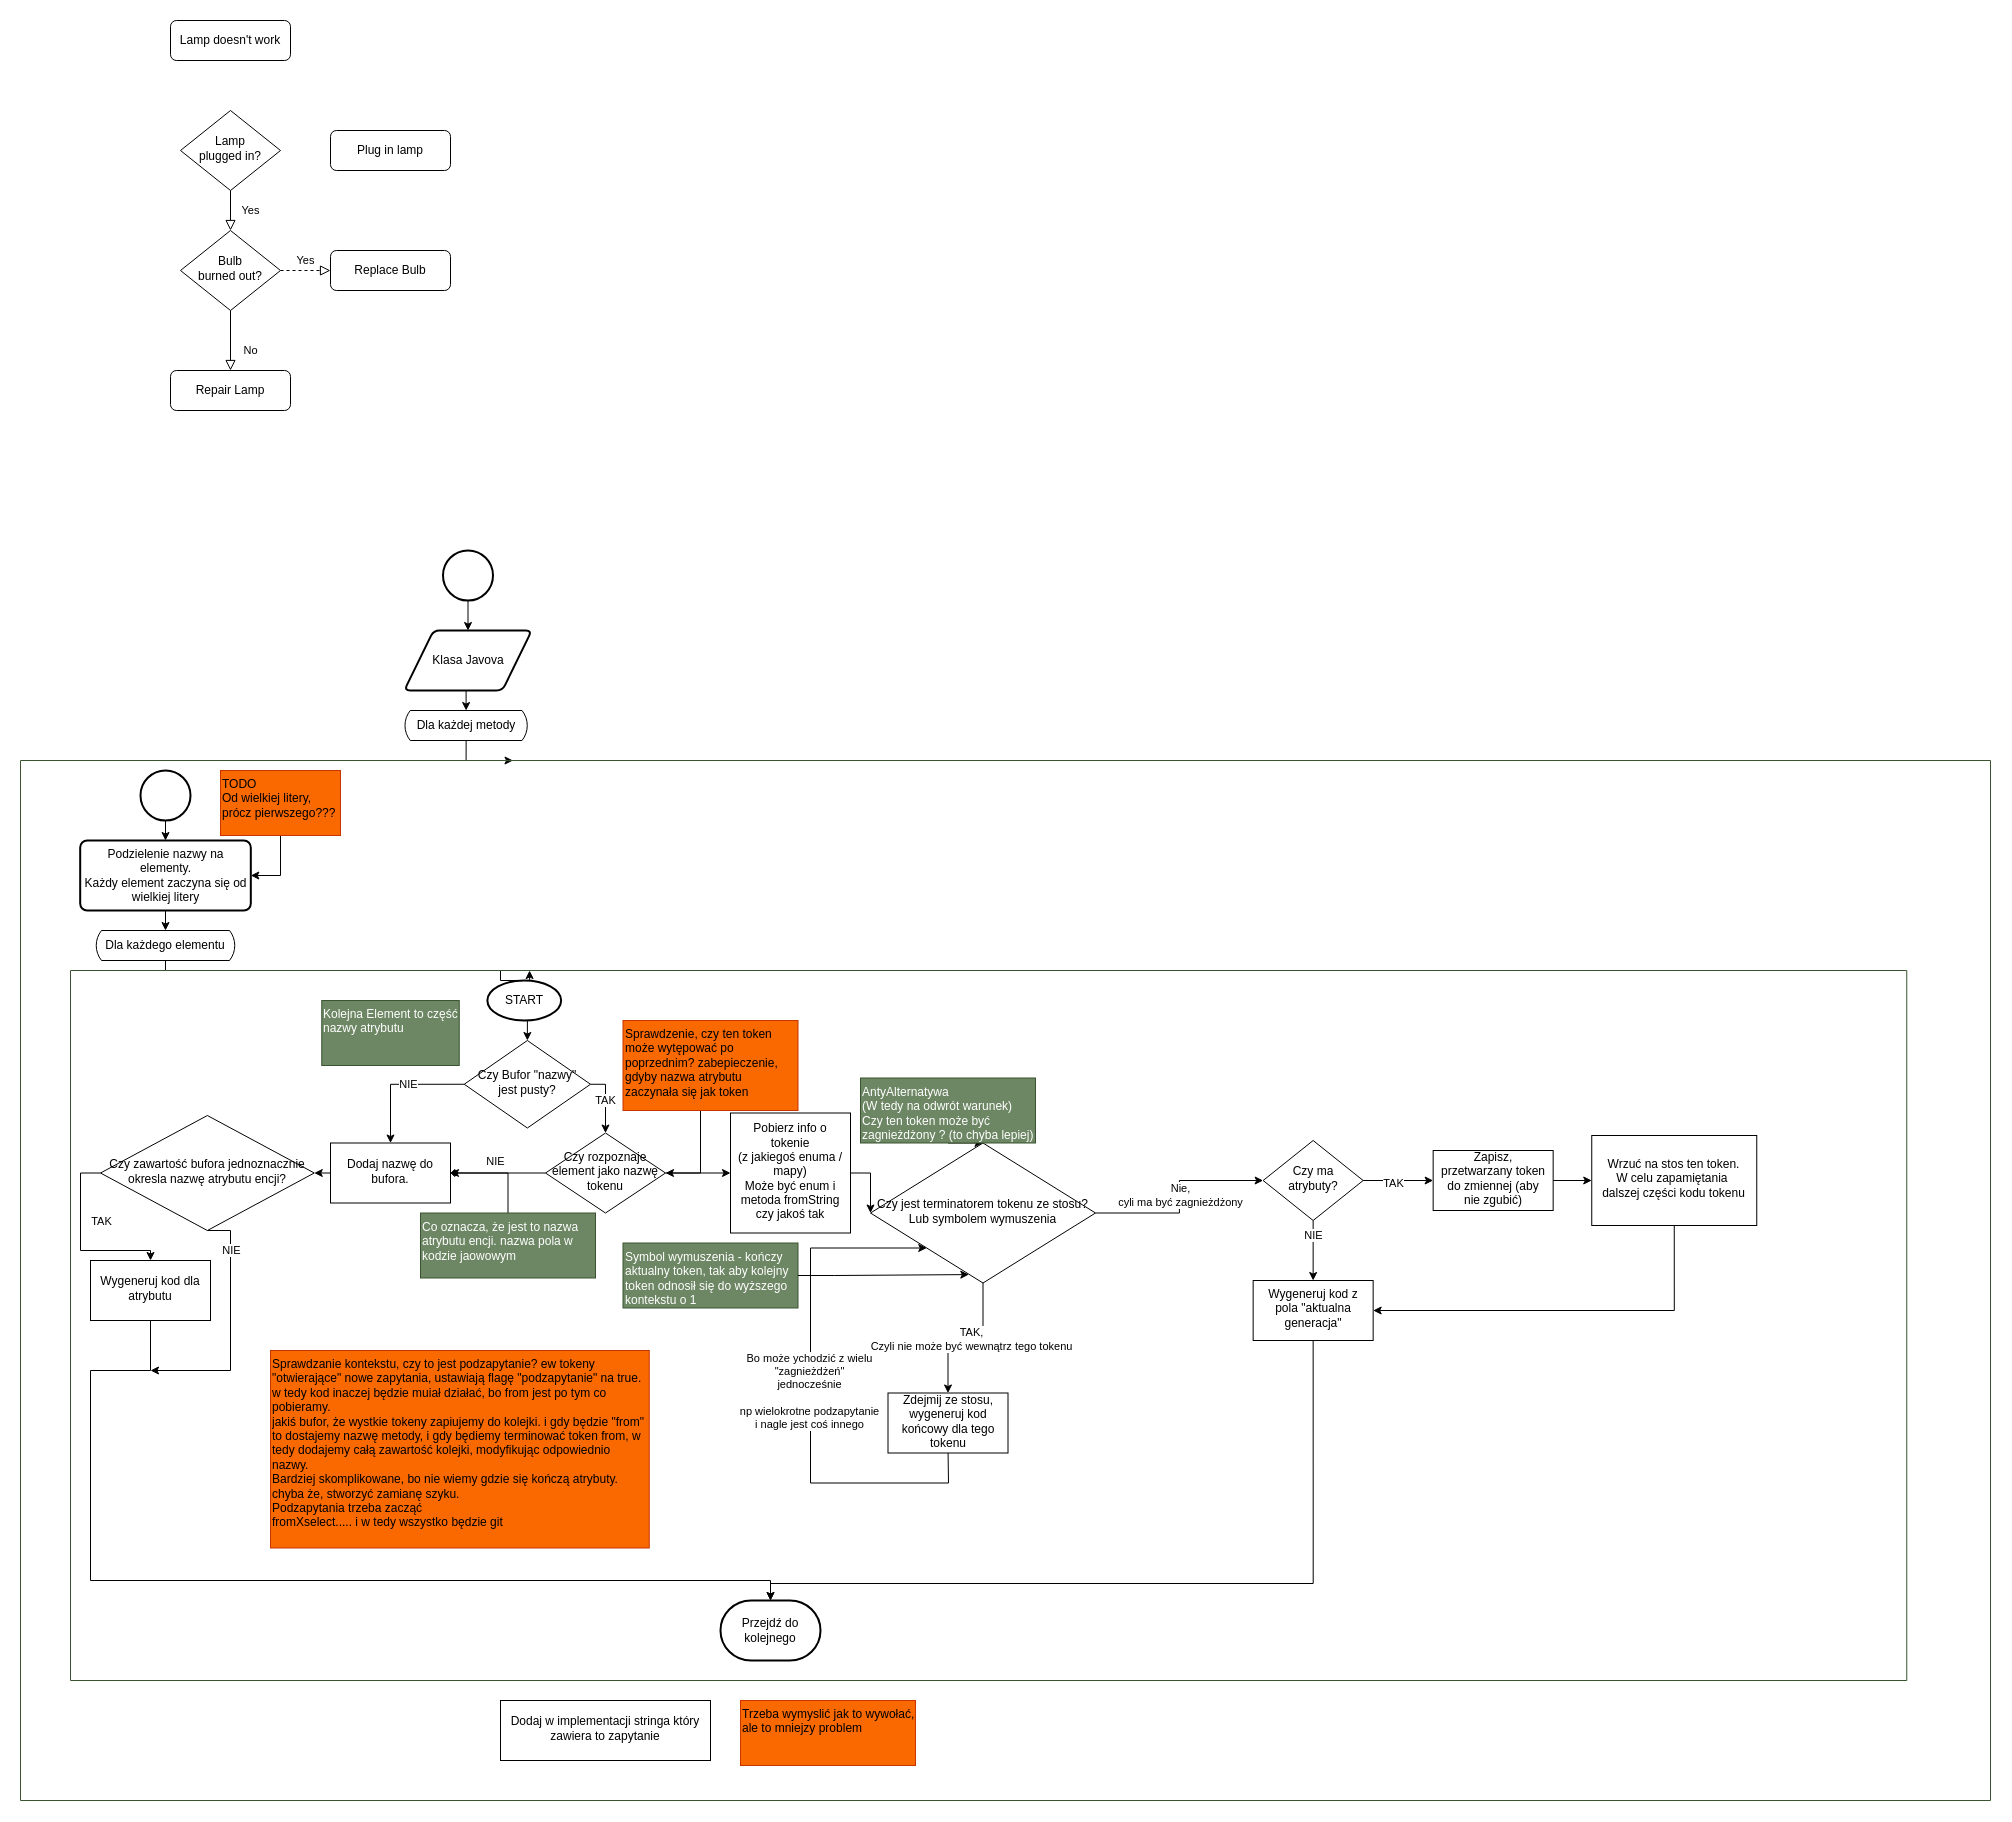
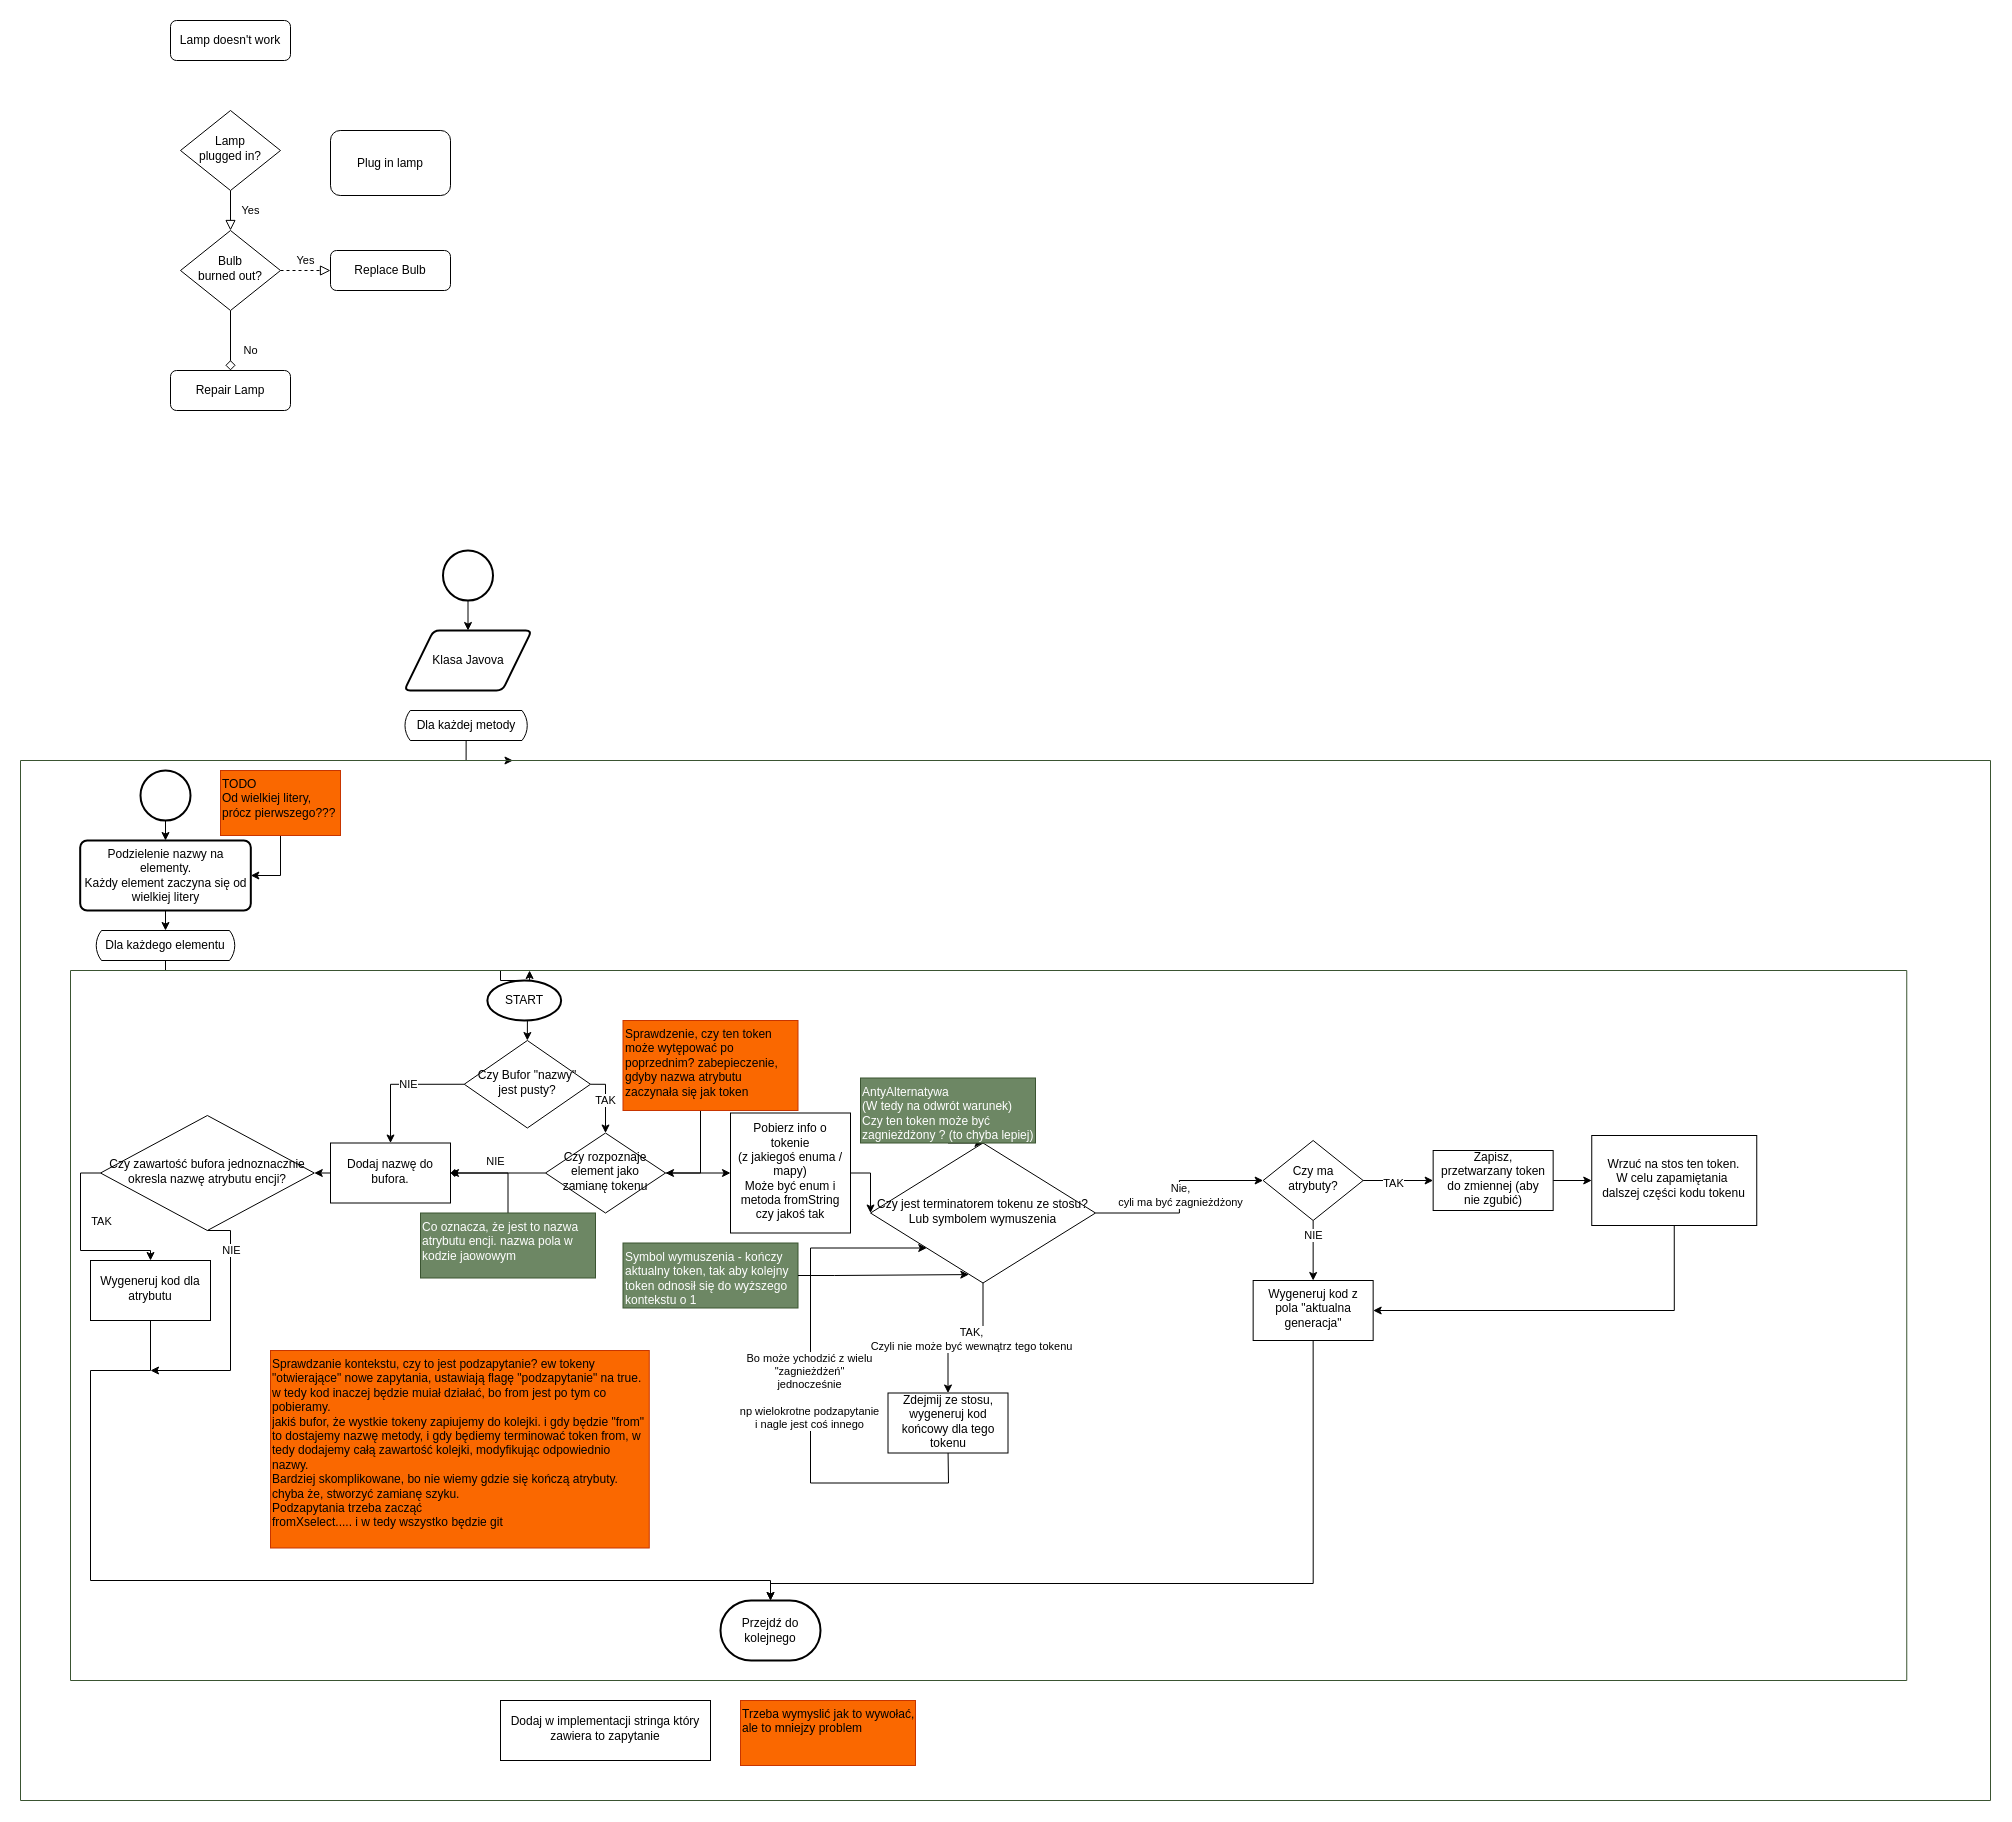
node "Plug in lamp": size 120x40 -> 120x65
edge "Bulb burned out?" -> "Repair Lamp": arrowhead block -> diamond
edge "Klasa Javova" -> "Dla każdej metody": removed
node "Kolejna Element to część nazwy atrybutu": removed
node "Czy rozpoznaje element jako nazwę tokenu": label "Czy rozpoznaje element jako nazwę tokenu" -> "Czy rozpoznaje element jako zamianę tokenu"
